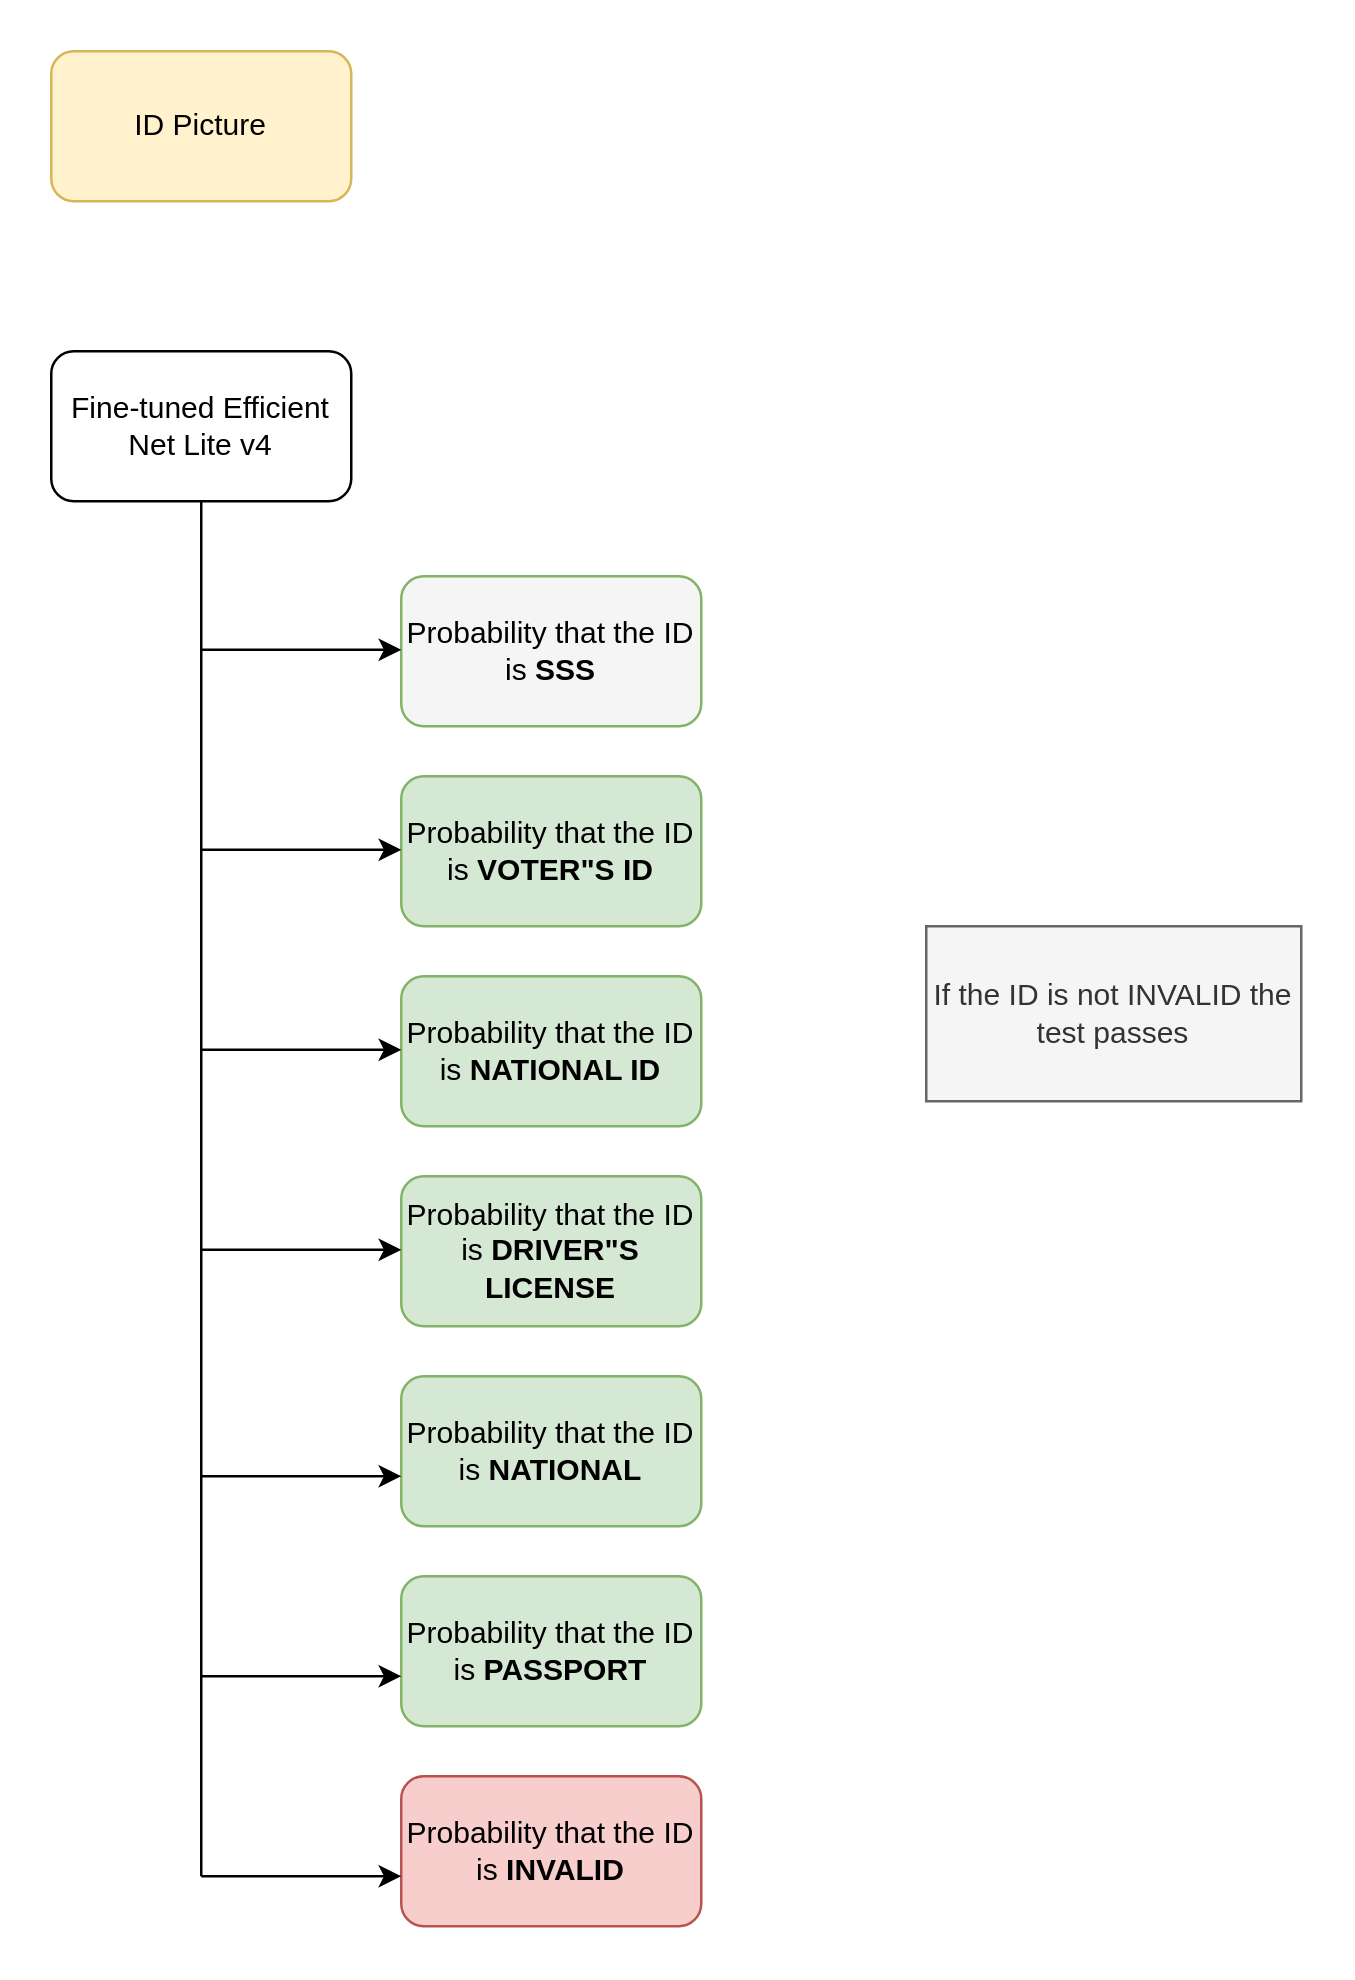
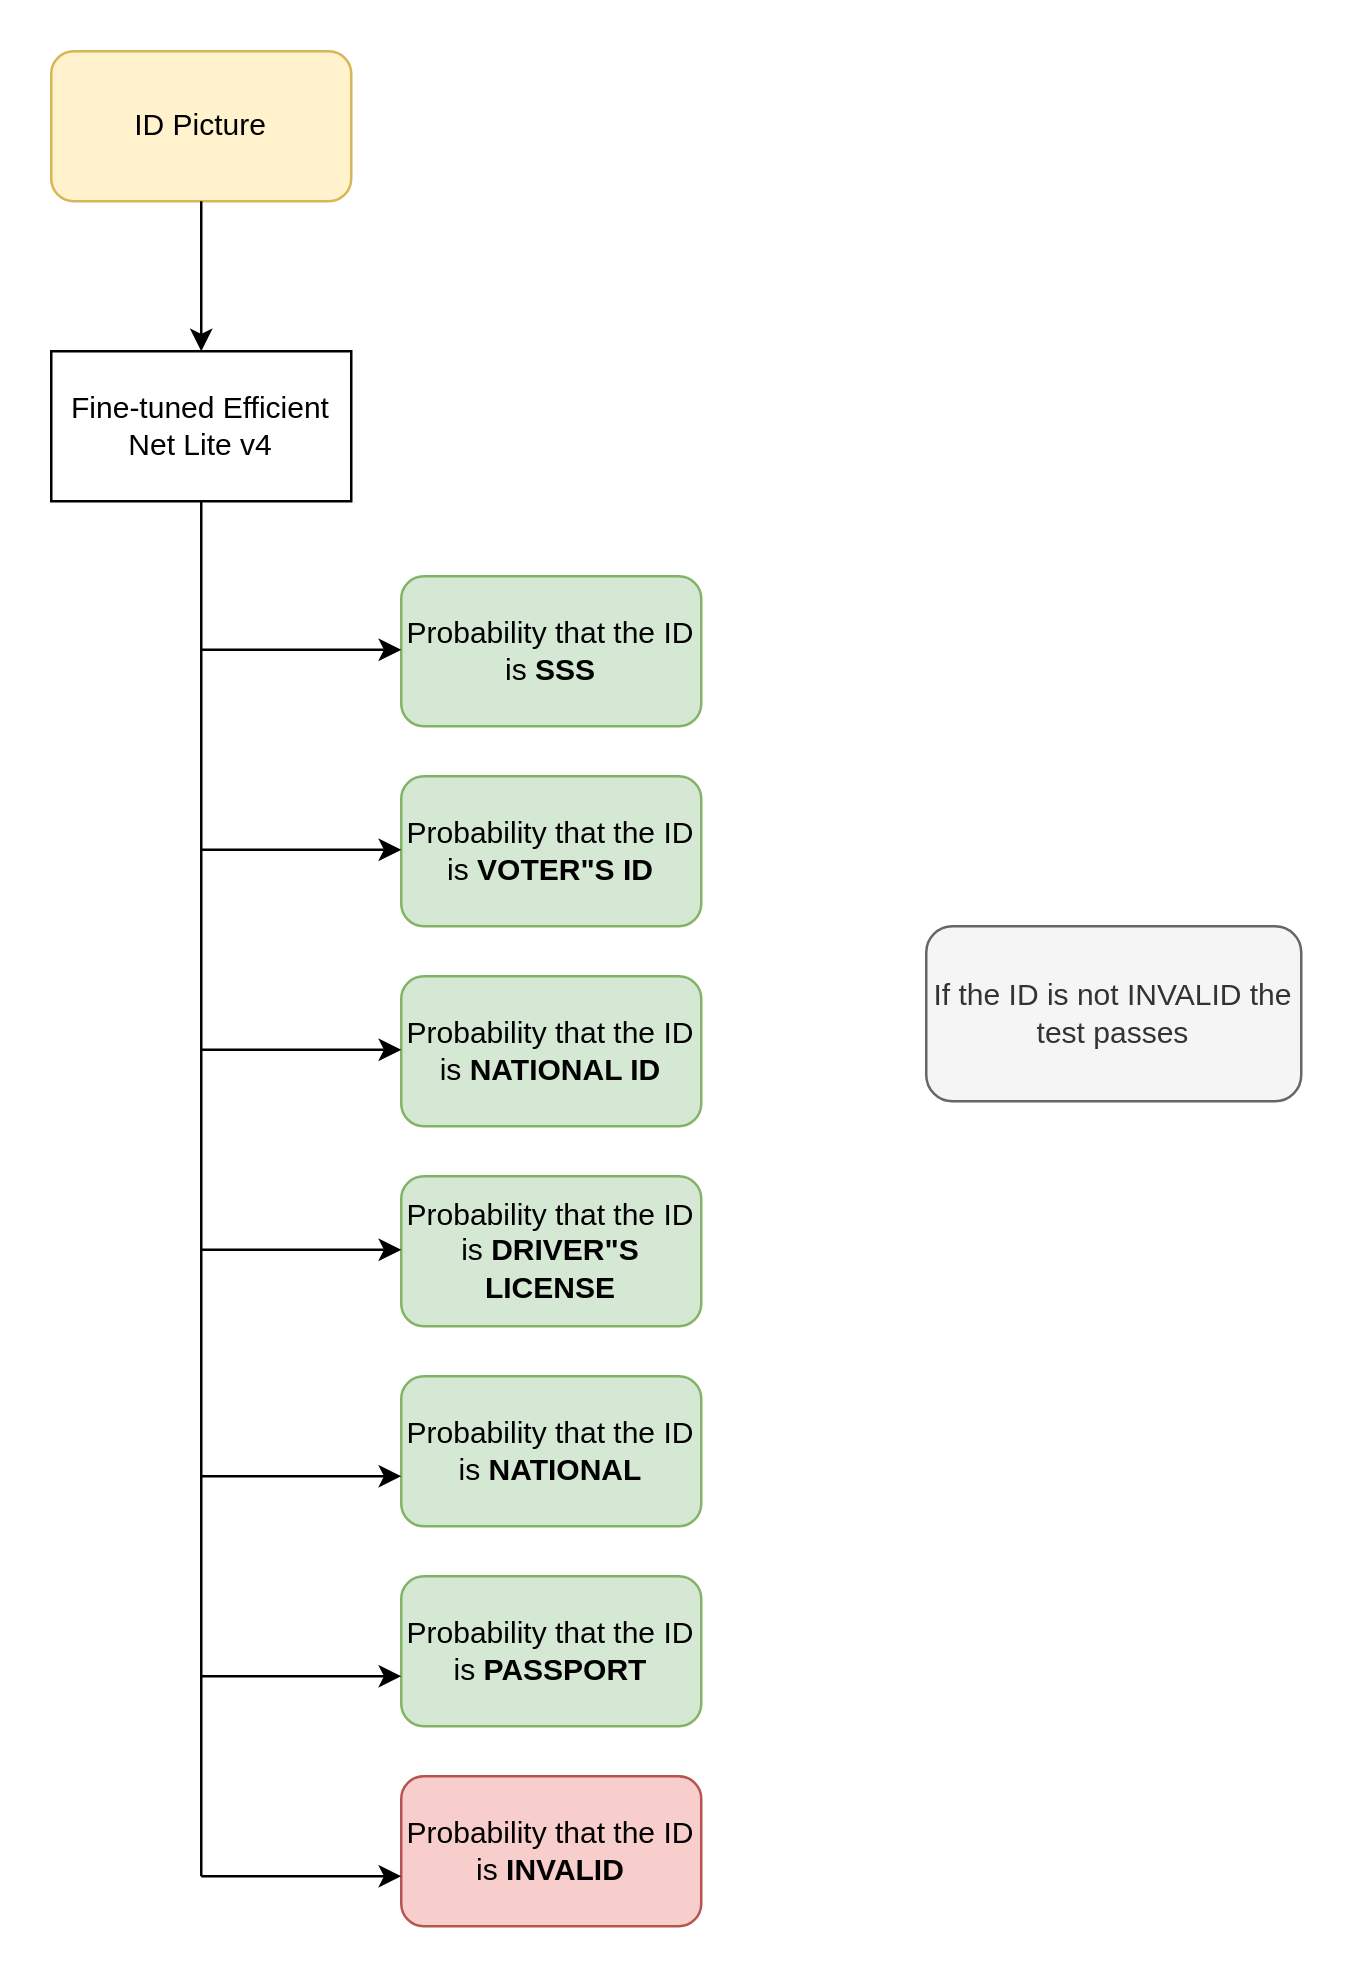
edge "ID Picture" -> "Fine-tuned Efficient Net Lite v4": added
node "Fine-tuned Efficient Net Lite v4": shape rounded rectangle -> rectangle
node "Probability that the ID is SSS": fillcolor #f5f5f5 -> #d5e8d4
node "If the ID is not INVALID the test passes": shape rectangle -> rounded rectangle
